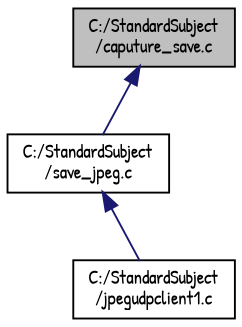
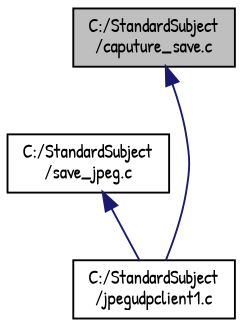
edge "C:/StandardSubject /save_jpeg.c" -> "C:/StandardSubject /caputure_save.c": now "C:/StandardSubject /jpegudpclient1.c" -> "C:/StandardSubject /caputure_save.c"
